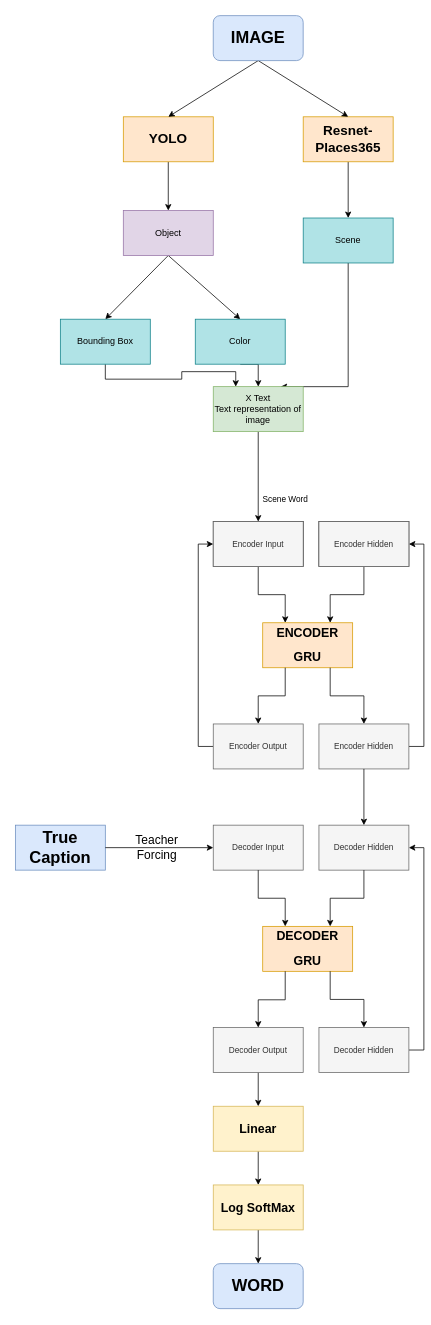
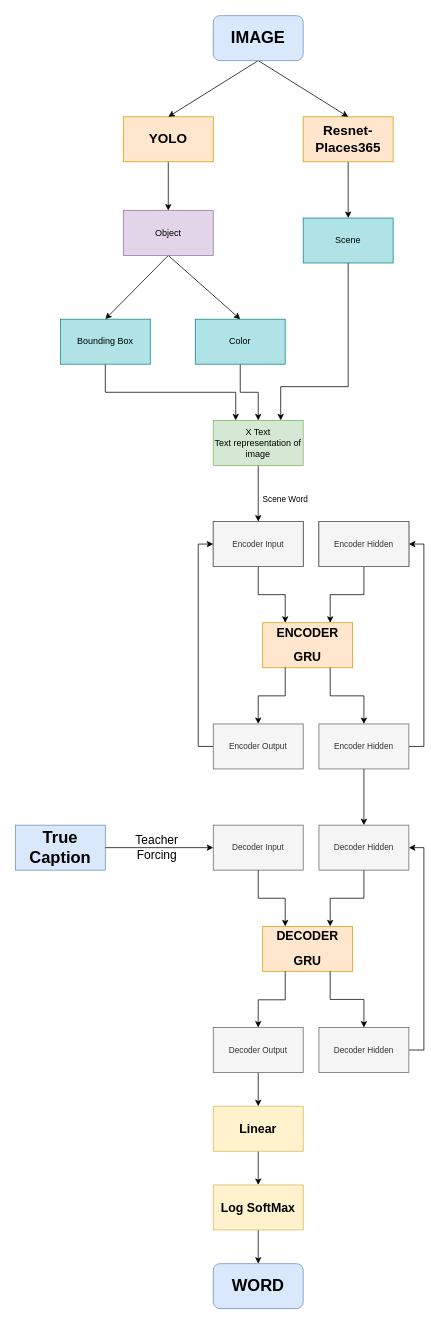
node "X Text Text representation of image": moved (258, 409) -> (258, 443)
